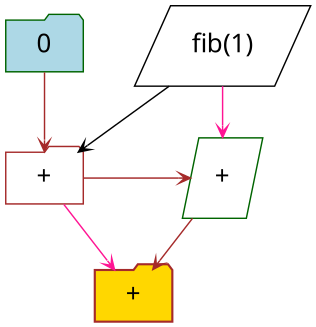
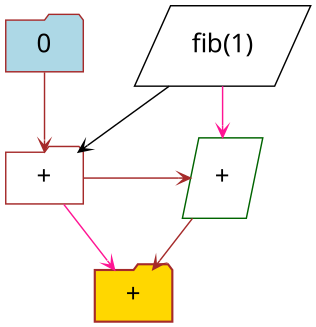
node "0": color darkgreen -> brown
